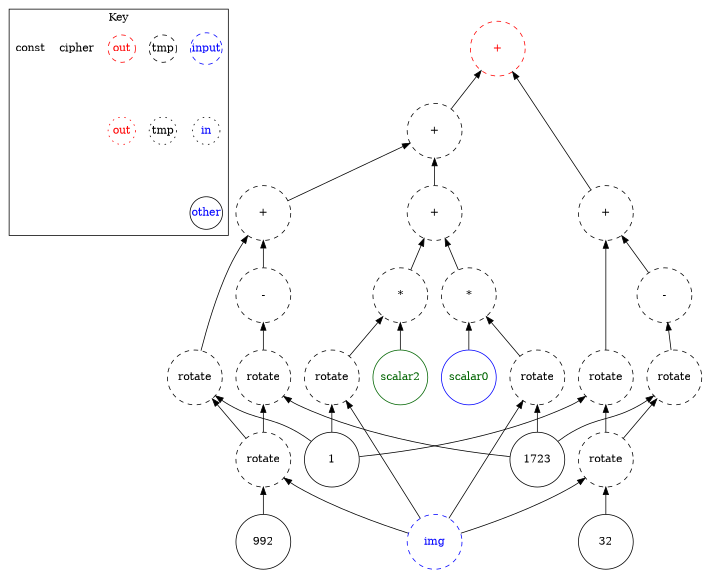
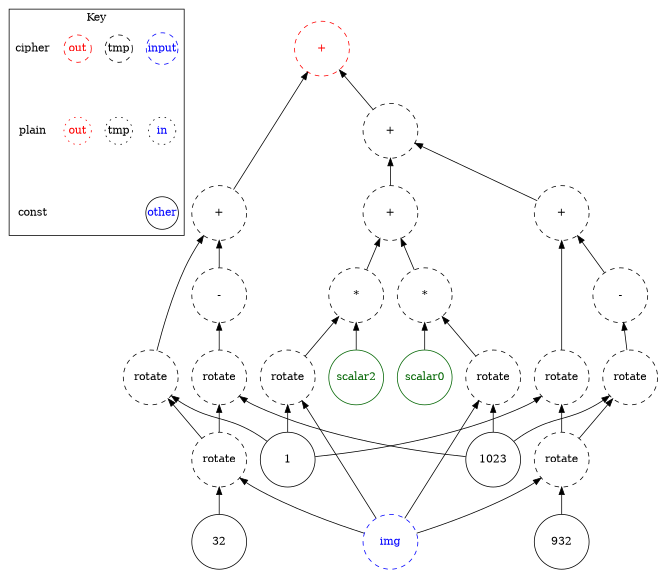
node "plain": added
node "scalar0": color blue -> darkgreen
node "1723": label "1723" -> "1023"
node "992": label "992" -> "932"
